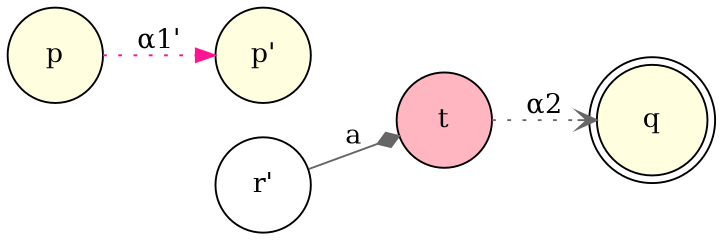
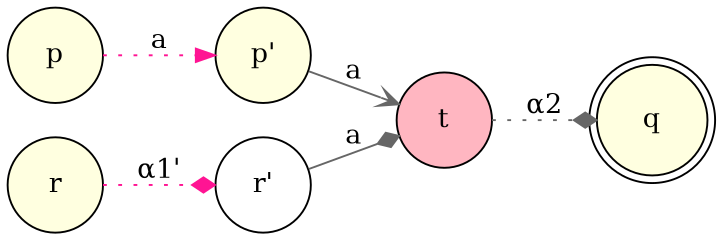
edge "p" -> "p'": label "α1'" -> "a"
edge "p'" -> "t": added, label "a"
edge "t" -> "q": arrowhead vee -> diamond
node "r": added
